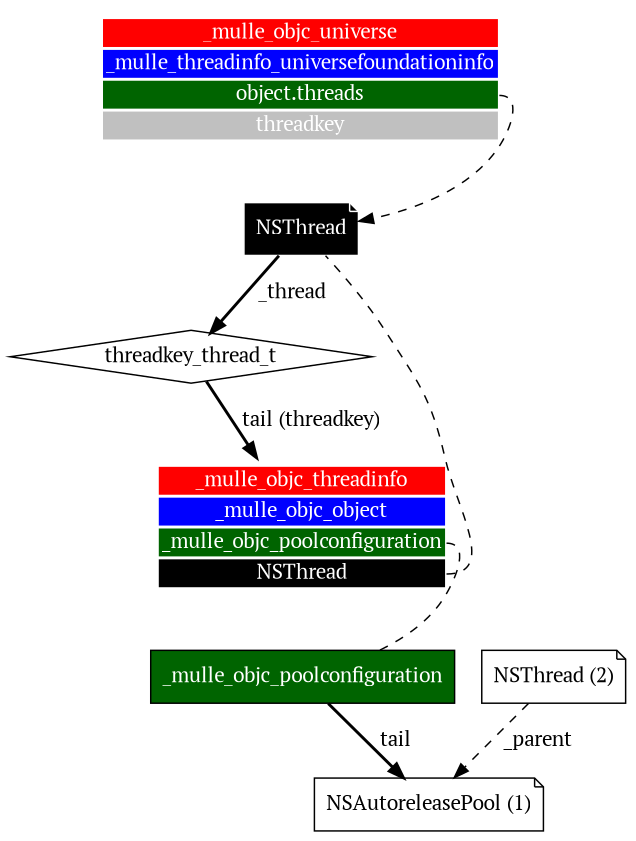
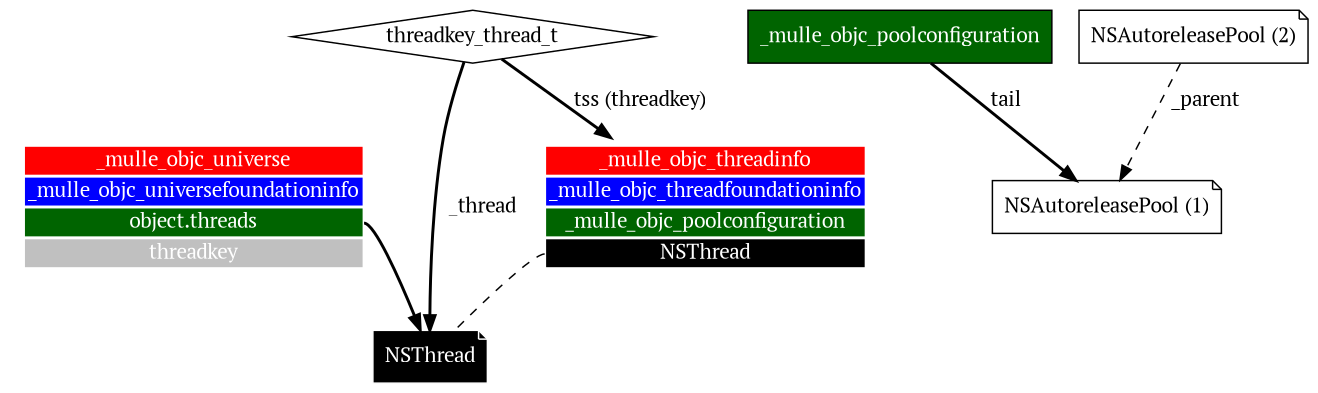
node "_mulle_objc_universe": text "_mulle_threadinfo_universefoundationinfo" -> "_mulle_objc_universefoundationinfo"
edge "_mulle_objc_universe" -> "NSThread": style dashed -> bold
edge "NSThread" -> "threadkey_thread_t": reversed
edge "threadkey_thread_t" -> "_mulle_objc_threadinfo": label " tail (threadkey)" -> " tss (threadkey)"
node "_mulle_objc_threadinfo": text "_mulle_objc_object" -> "_mulle_objc_threadfoundationinfo"
edge "_mulle_objc_threadinfo" -- "_mulle_objc_poolconfiguration": removed
node "NSThread (2)": label "NSThread (2)" -> "NSAutoreleasePool (2)"
